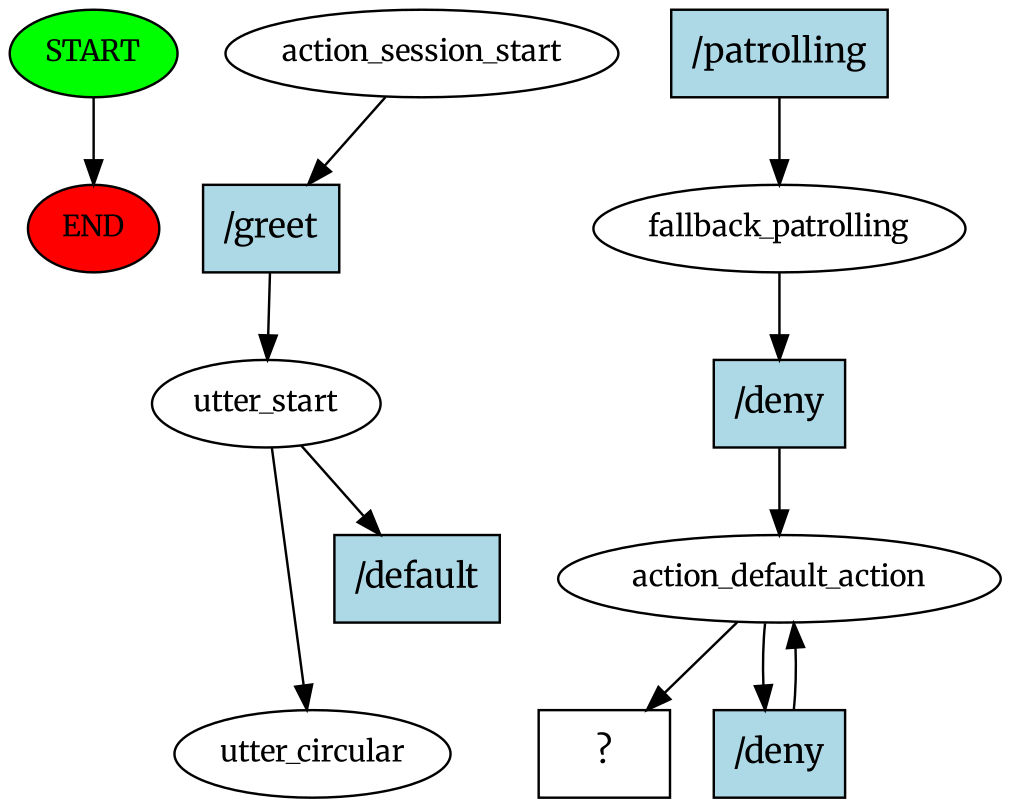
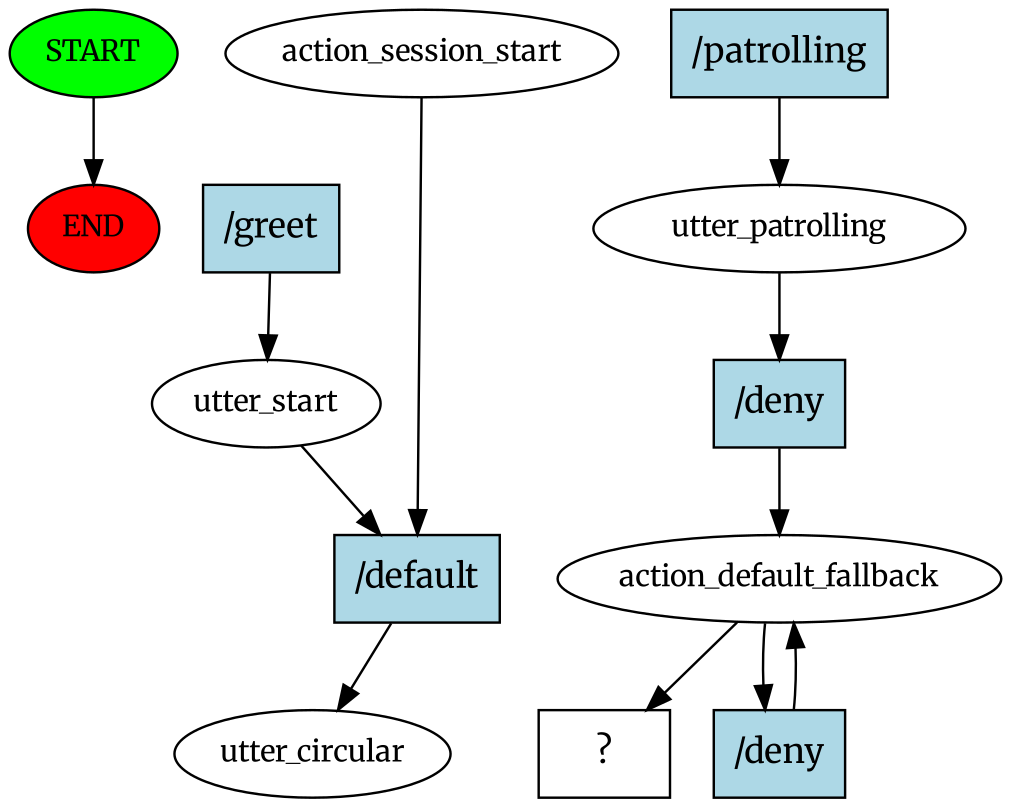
edge "action_session_start" -> "/greet": now "action_session_start" -> "/default"
node "fallback_patrolling": label "fallback_patrolling" -> "utter_patrolling"
edge "utter_start" -> "utter_circular": now "/default" -> "utter_circular"
node "action_default_action": label "action_default_action" -> "action_default_fallback"
